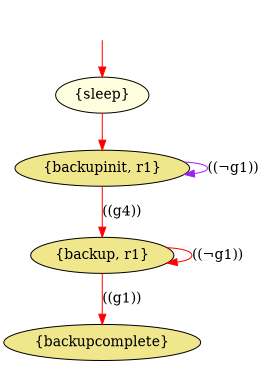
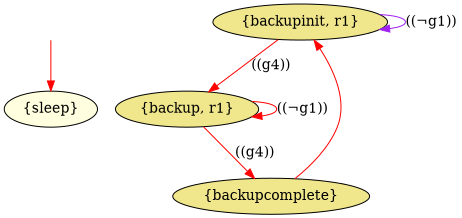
edge "{sleep}" -> "{backupinit, r1}": now "{backupcomplete}" -> "{backupinit, r1}"
edge "{backup, r1}" -> "{backupcomplete}": label "((g1))" -> "((g4))"
